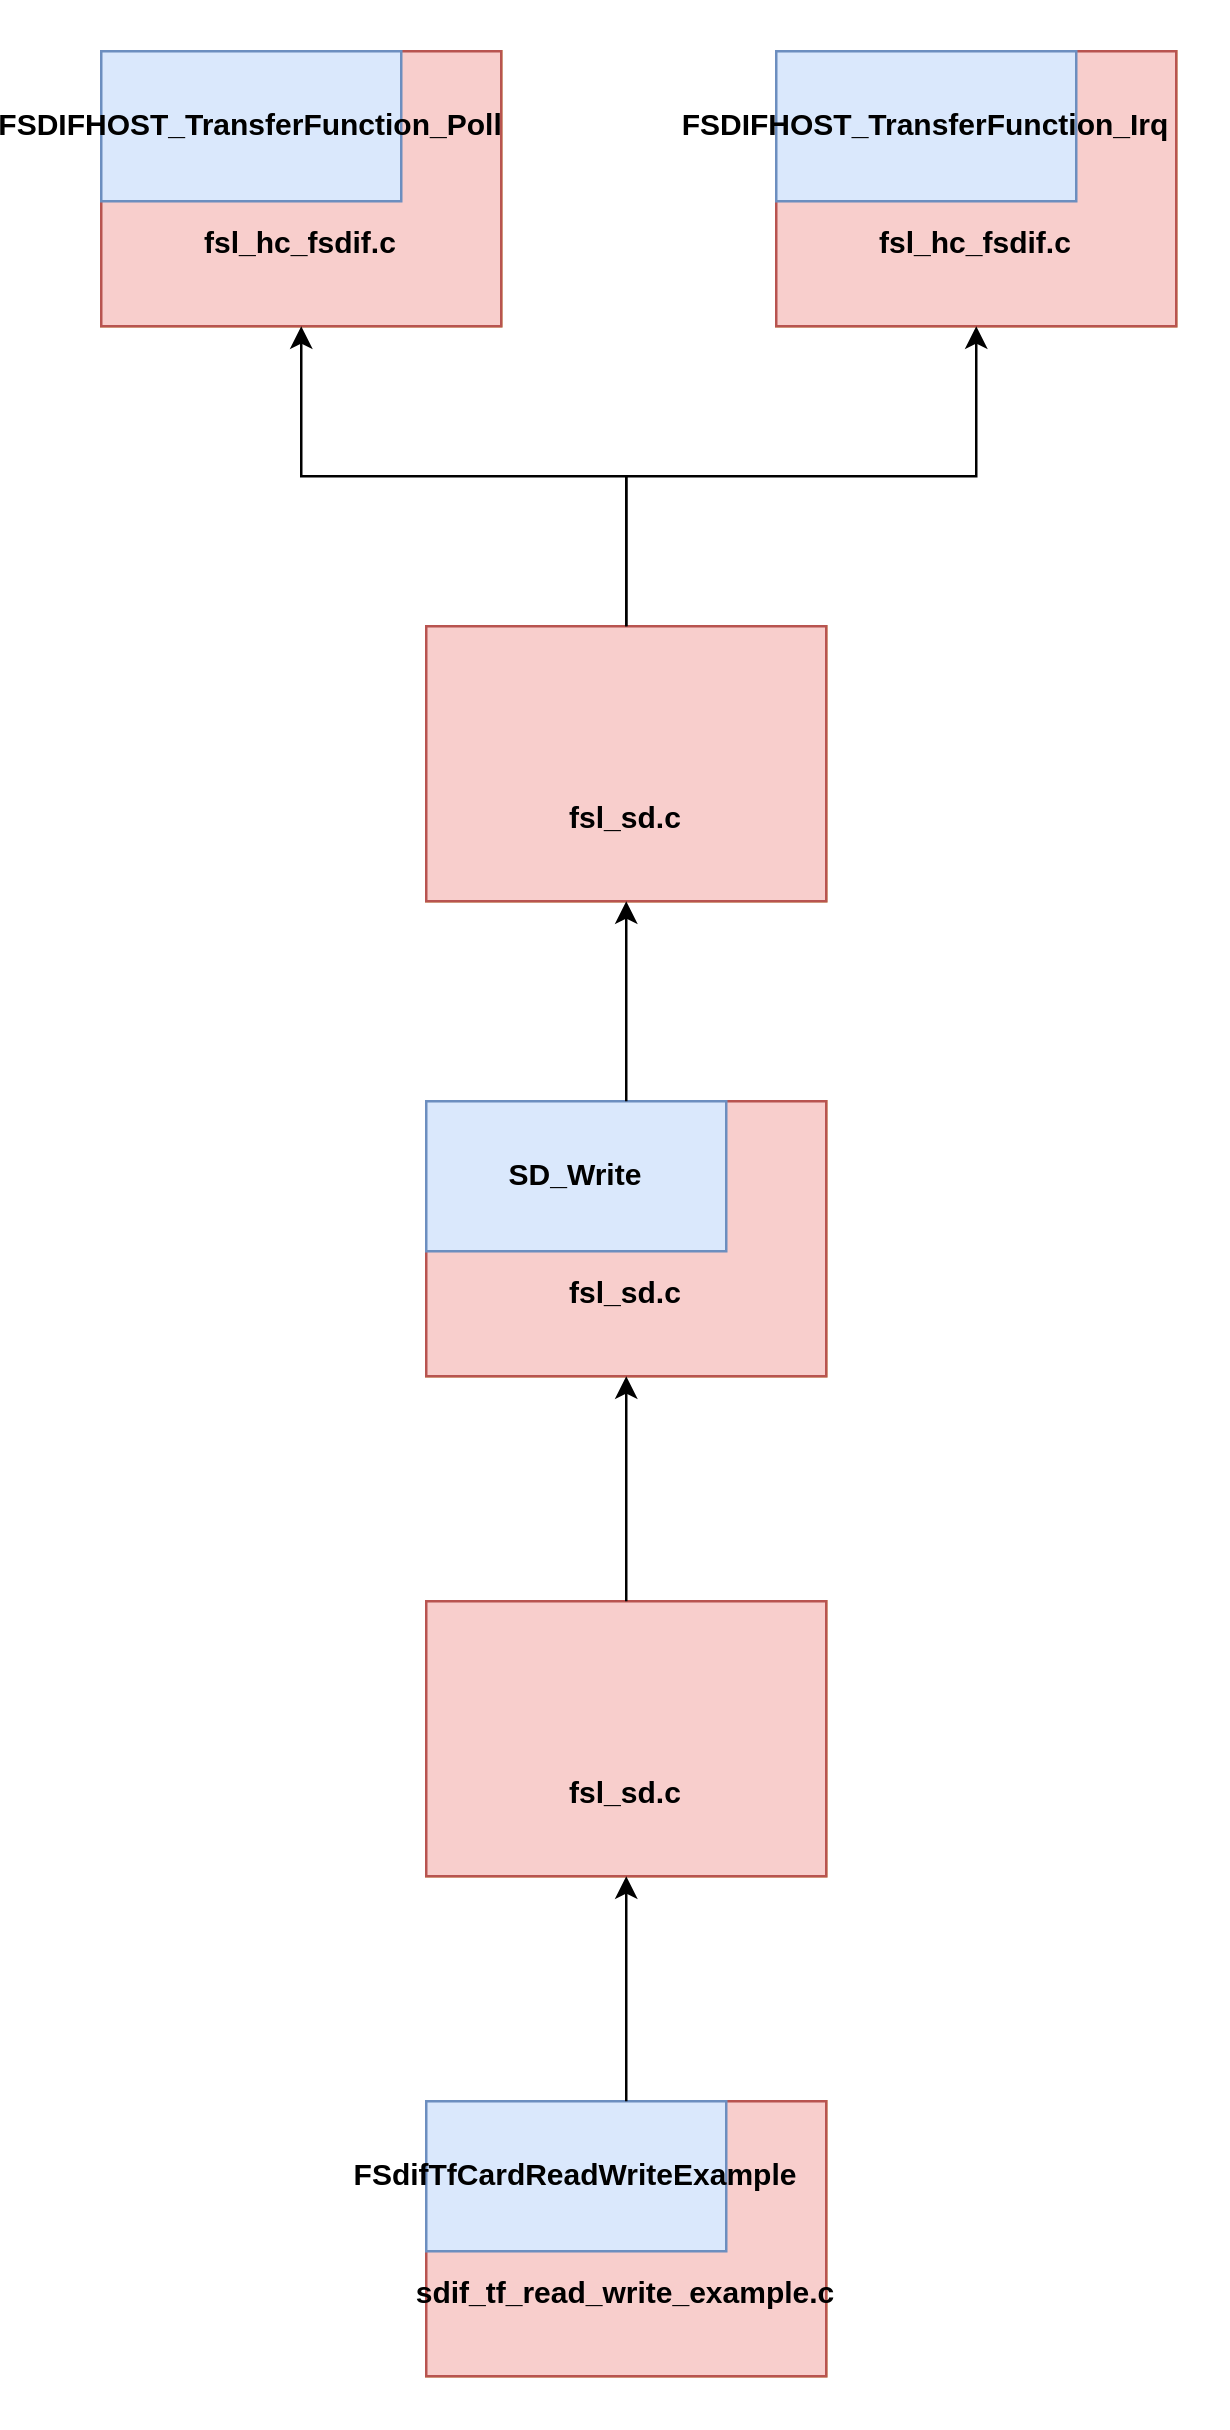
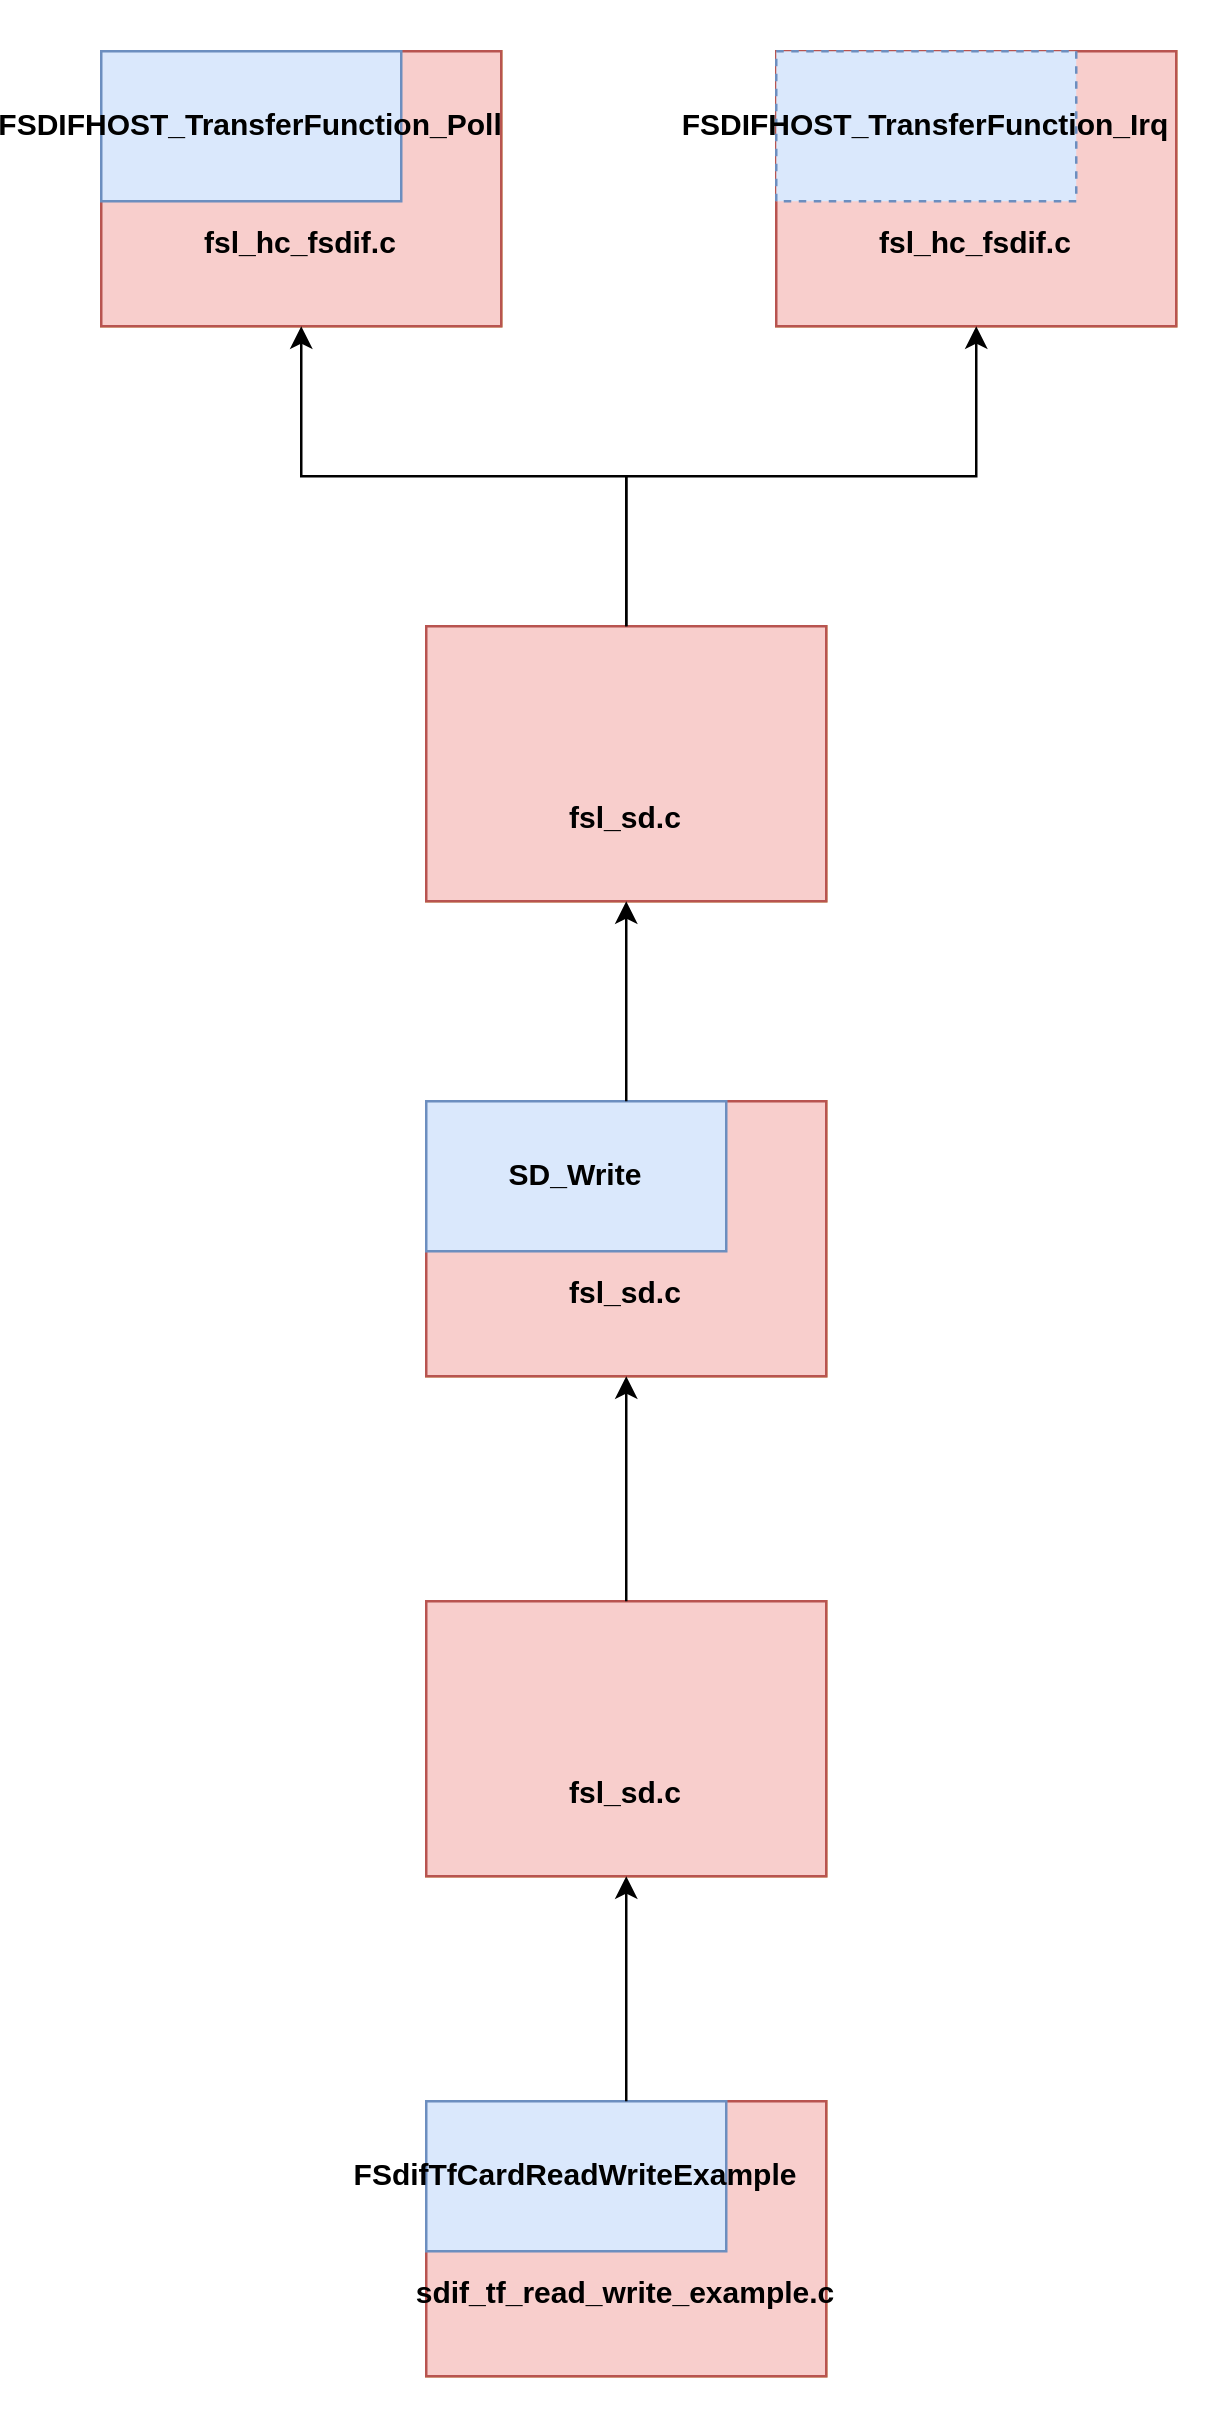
node "FSDIFHOST_TransferFunction_Irq": style solid -> dashed
